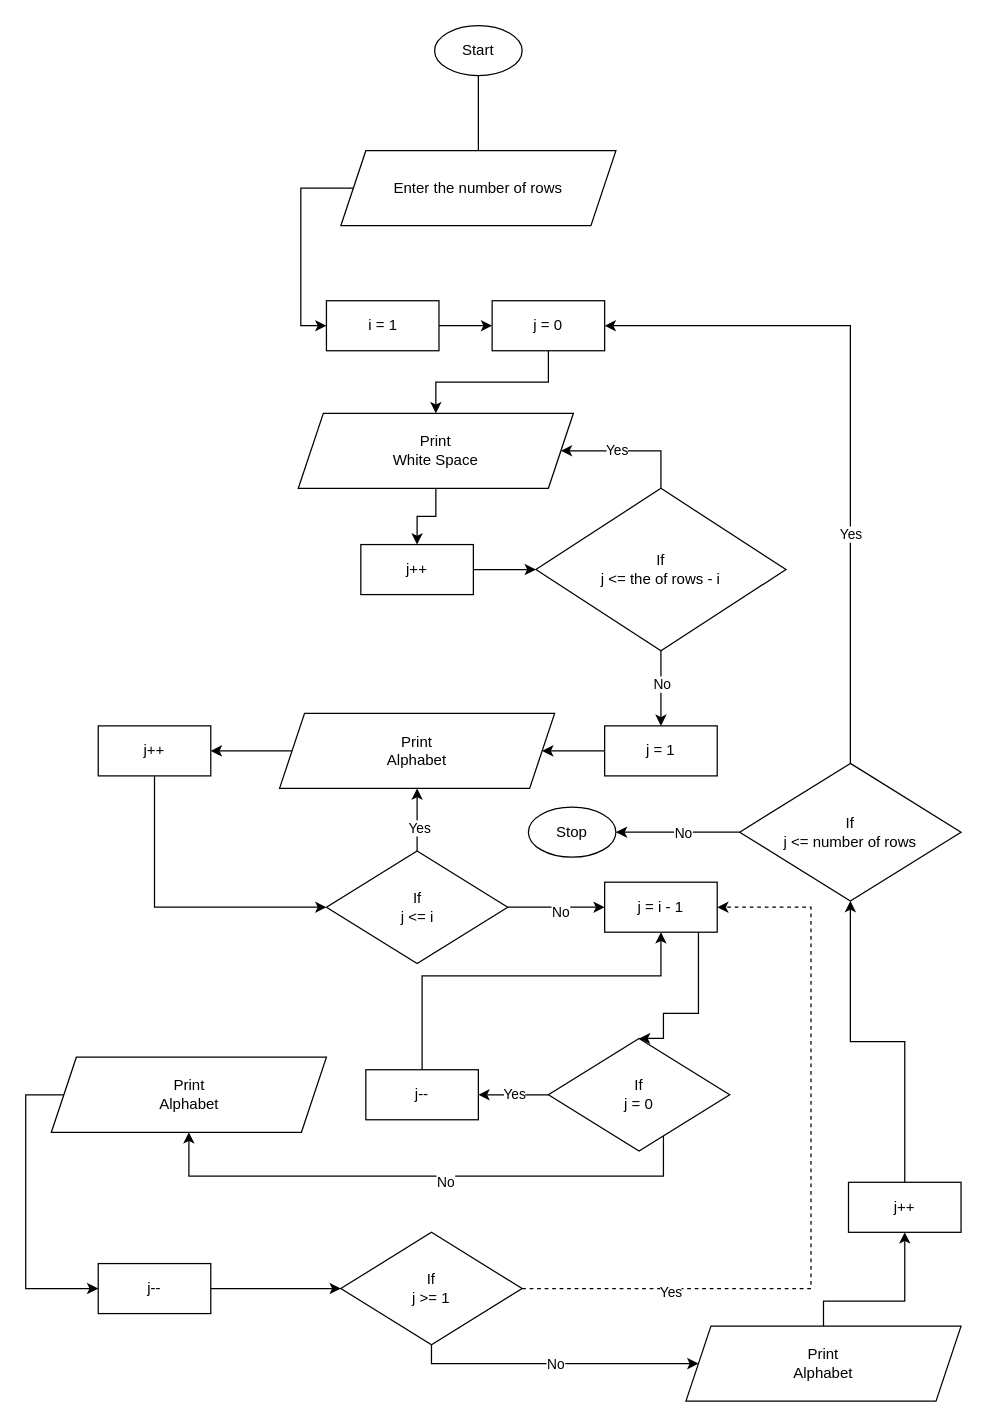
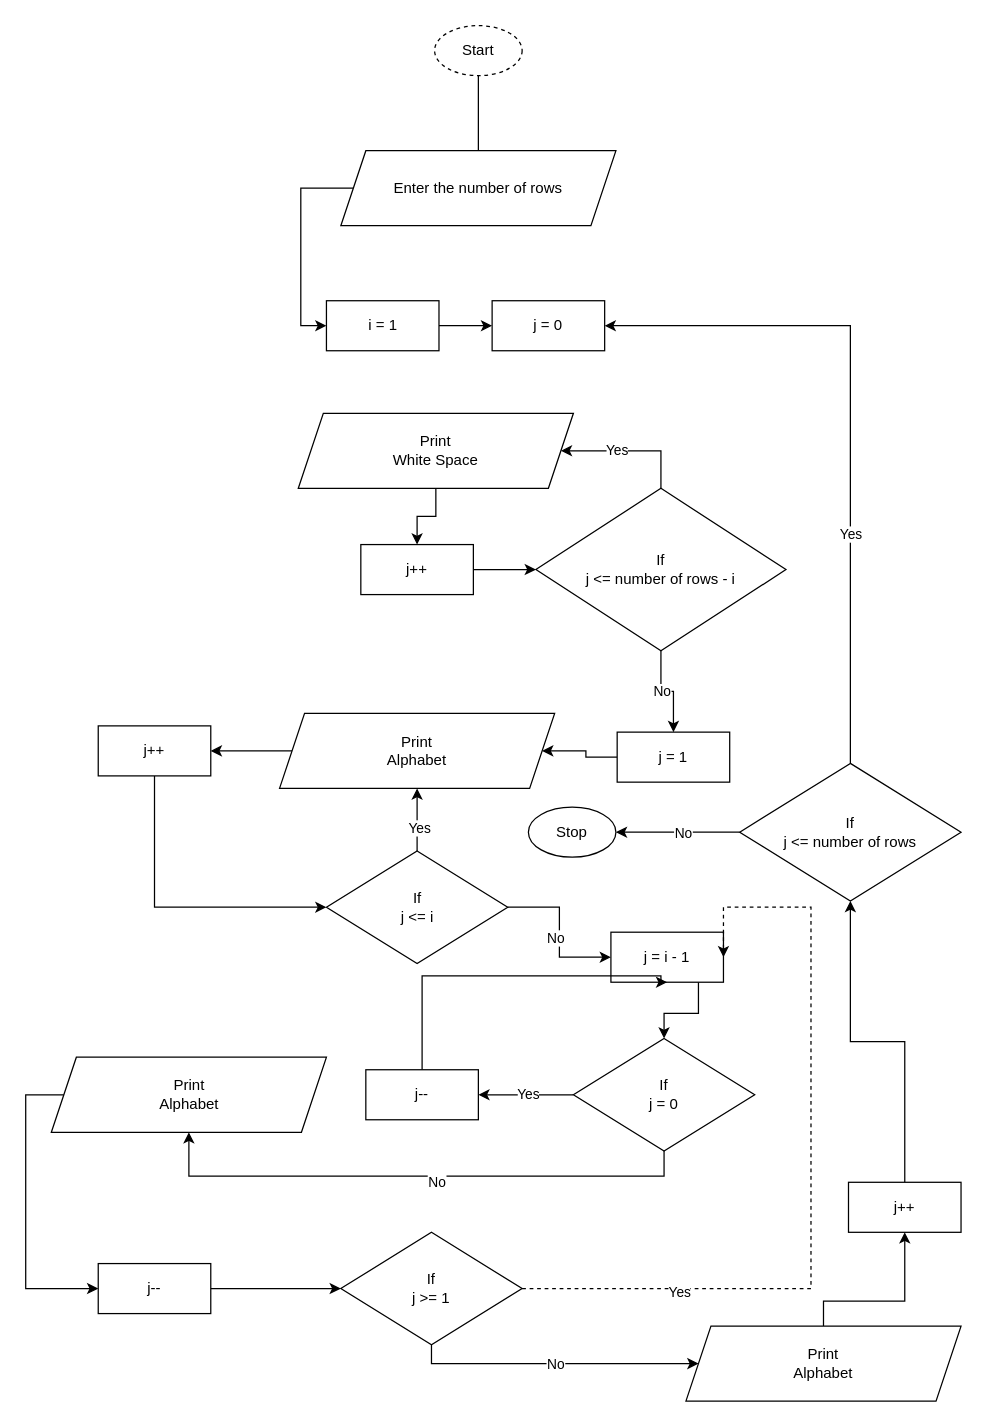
node "Start": style solid -> dashed
edge "j = 0" -> "Print White Space": removed
node "If j <= the of rows - i": label "If j <= the of rows - i" -> "If j <= number of rows - i"
node "j = 1": moved (661, 751) -> (673, 757)
node "j = i - 1": moved (661, 907) -> (667, 957)
node "If j = 0": moved (639, 1094) -> (664, 1094)
